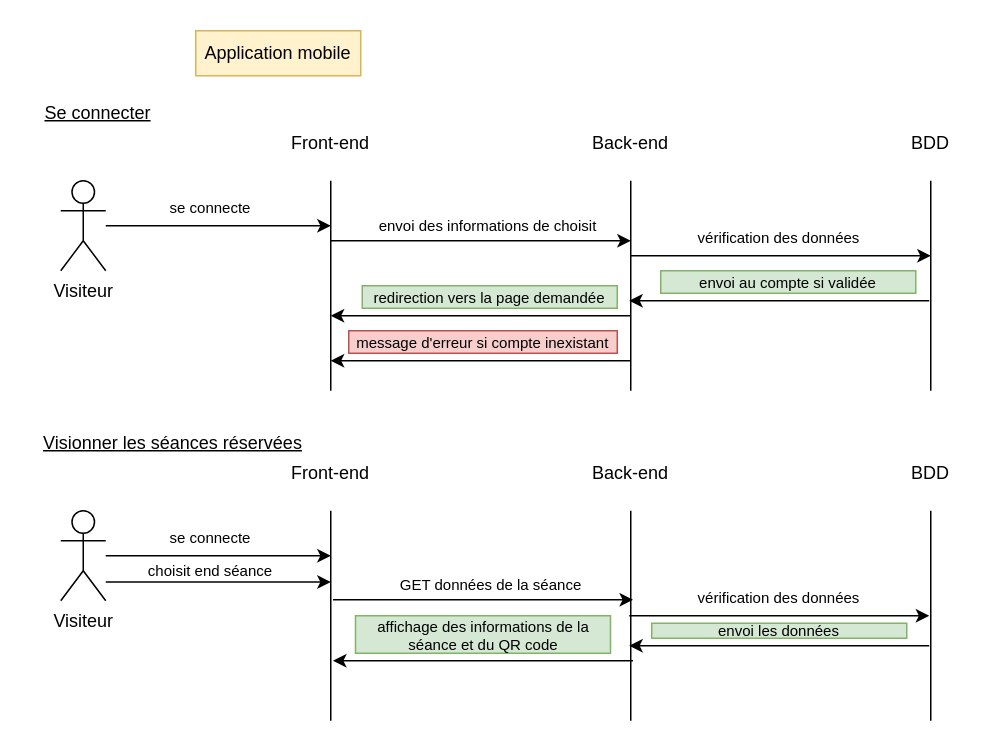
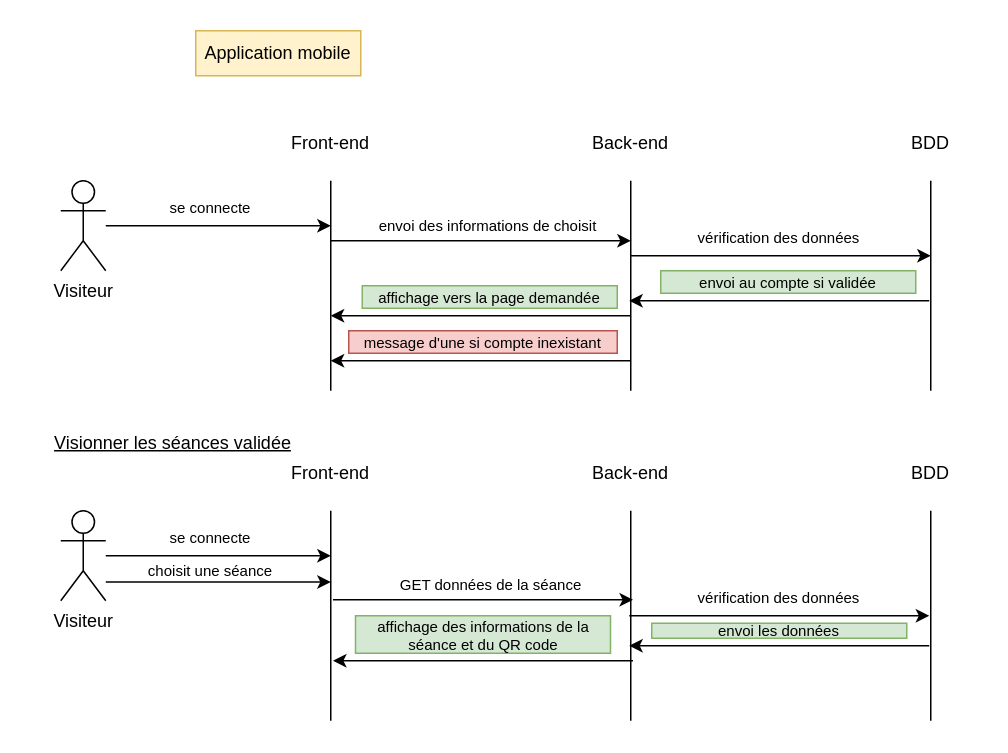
node "Se connecter": removed
node "redirection vers la page demandée": label "redirection vers la page demandée" -> "affichage vers la page demandée"
node "message d'erreur si compte inexistant": label "message d'erreur si compte inexistant" -> "message d'une si compte inexistant"
node "Visionner les séances réservées": label "Visionner les séances réservées" -> "Visionner les séances validée"
node "choisit end séance": label "choisit end séance" -> "choisit une séance"
